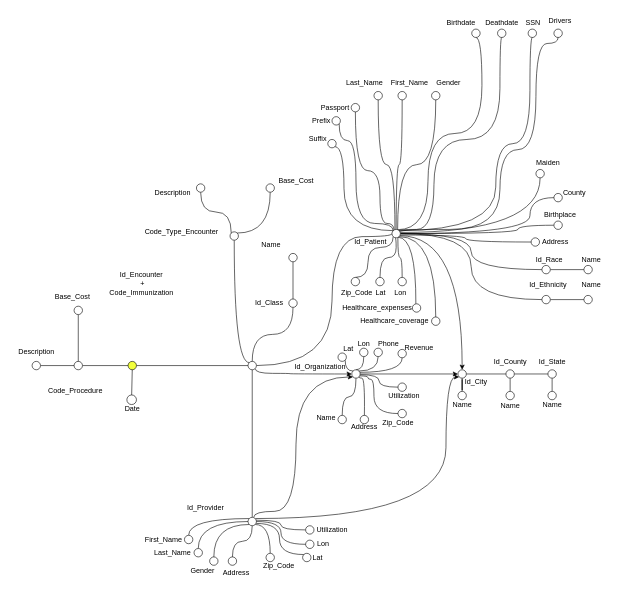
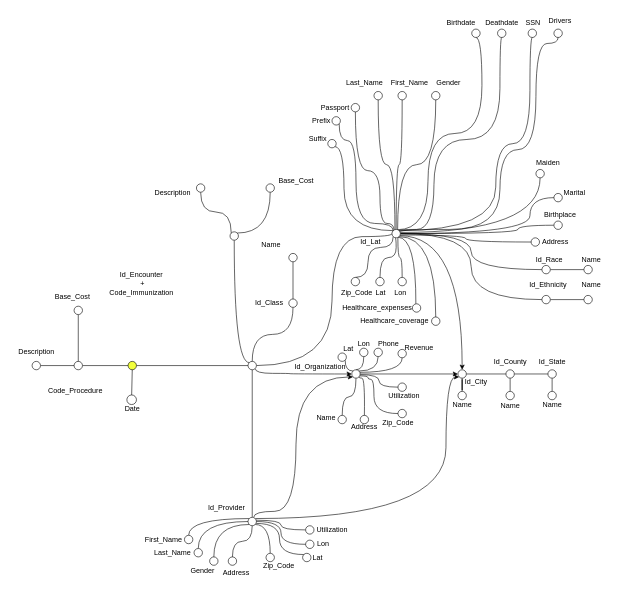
node "County": label "County" -> "Marital"
node "Code_Type_Encounter": removed
node "Id_Patient": label "Id_Patient" -> "Id_Lat"
node "Id_Provider": moved (206, 509) -> (227, 509)
